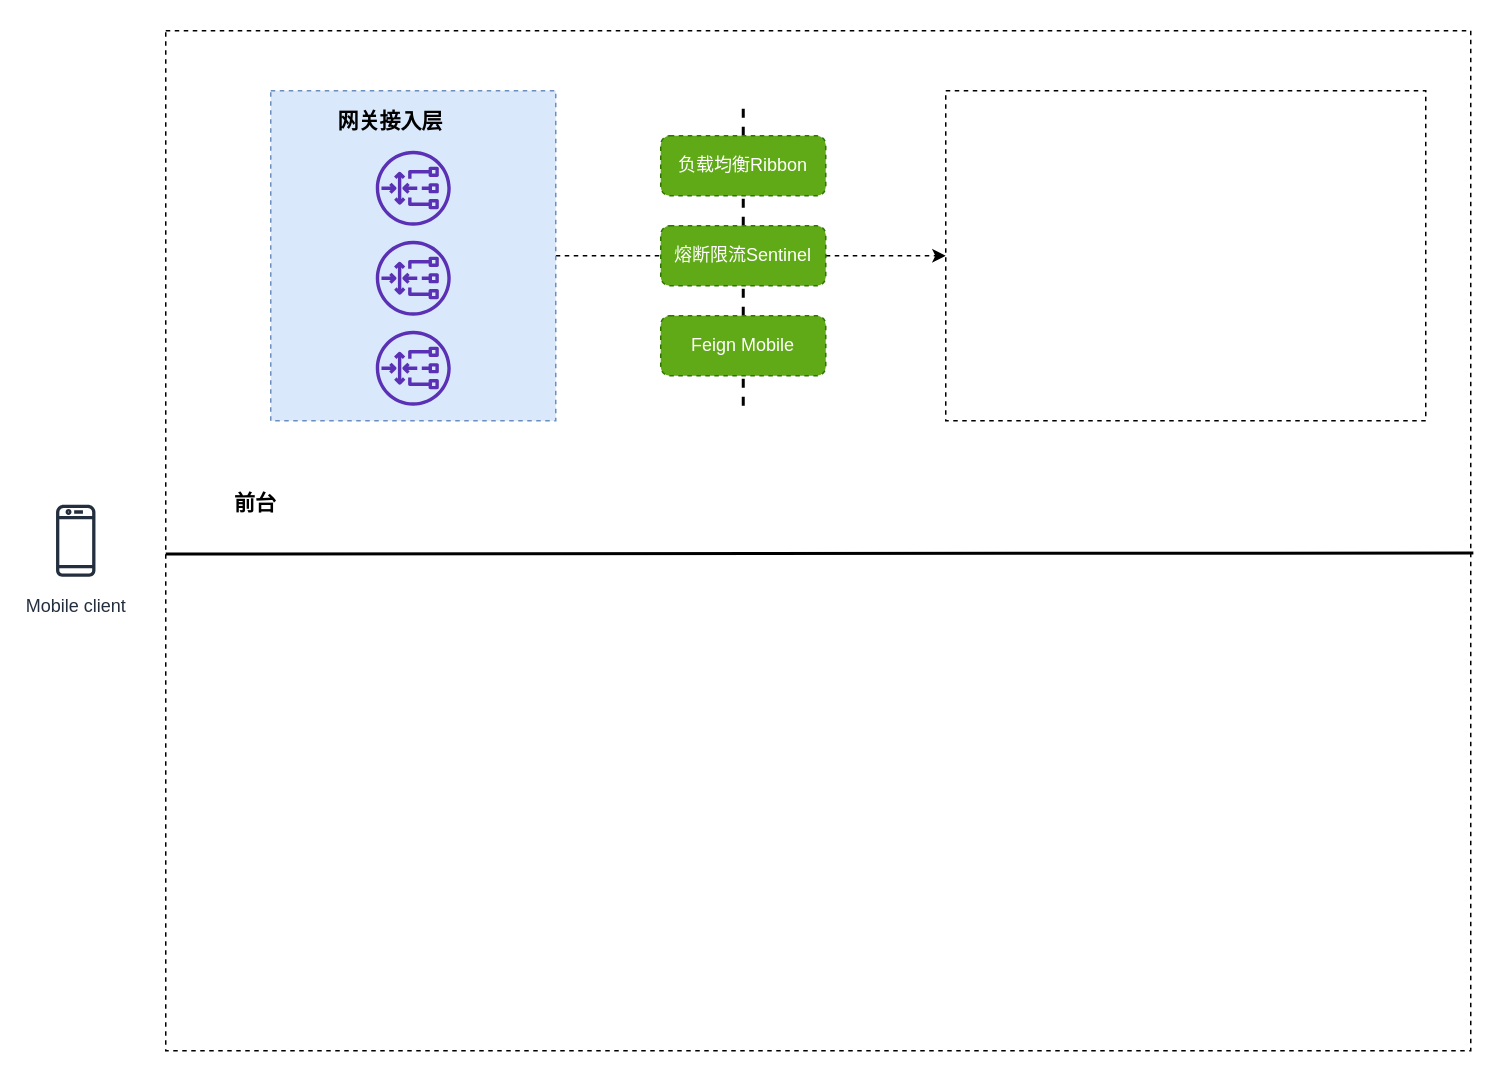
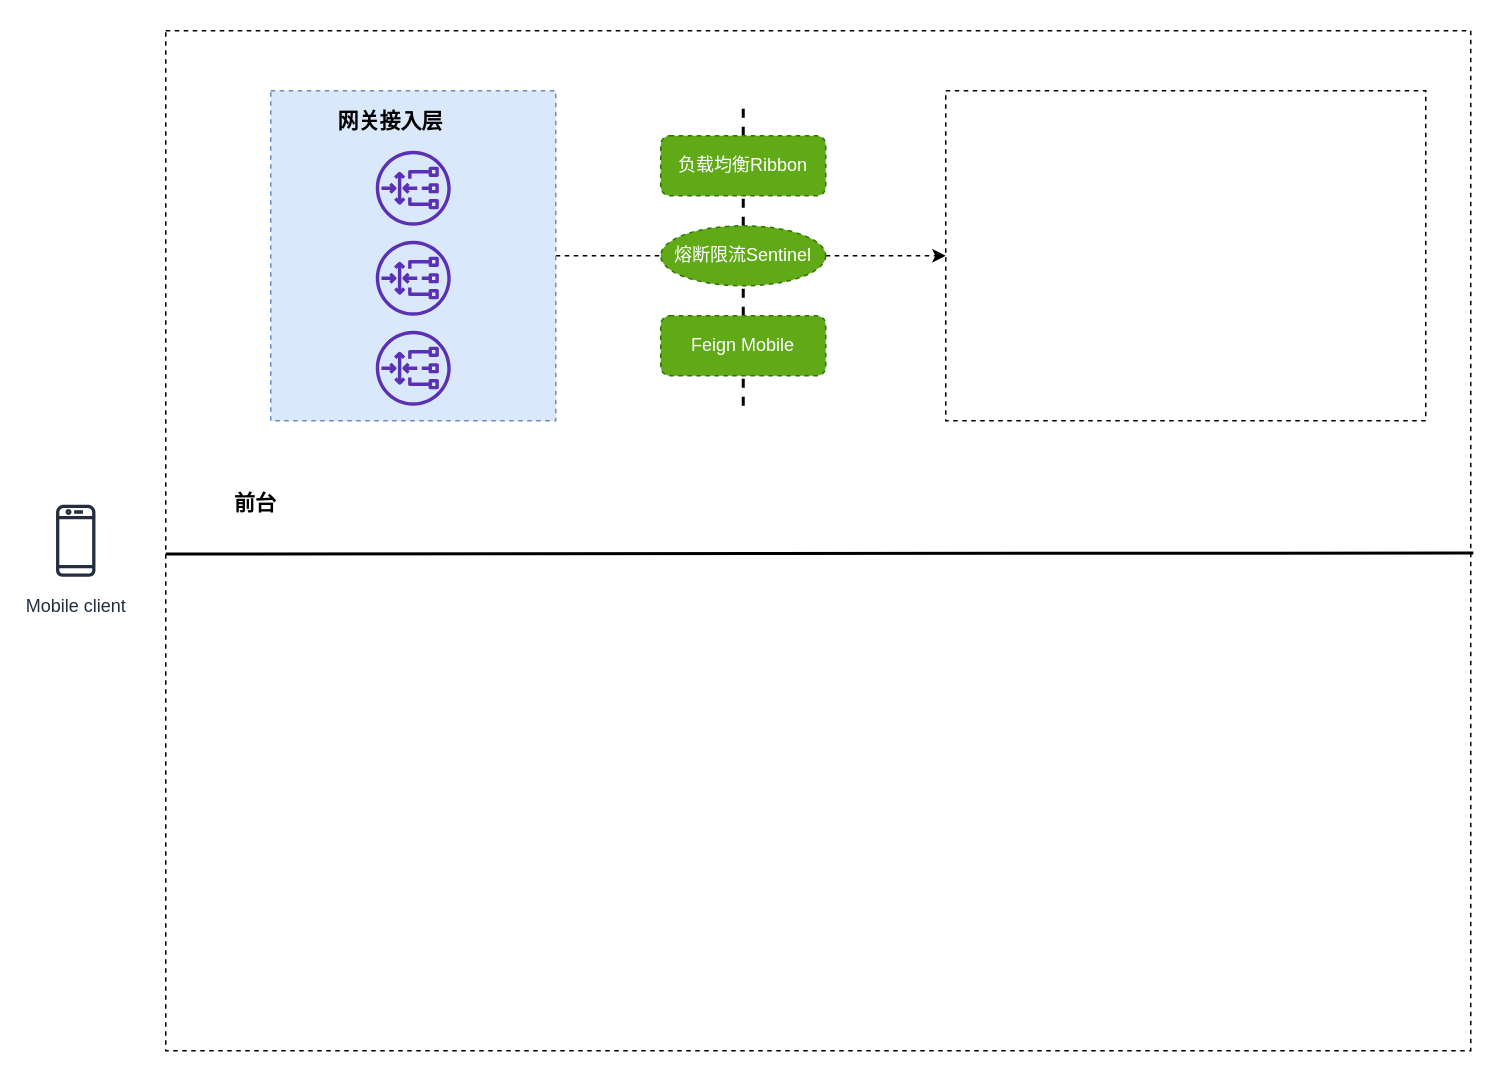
node "熔断限流Sentinel": shape rounded rectangle -> ellipse
